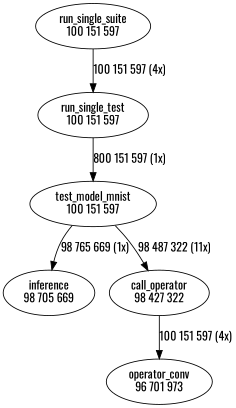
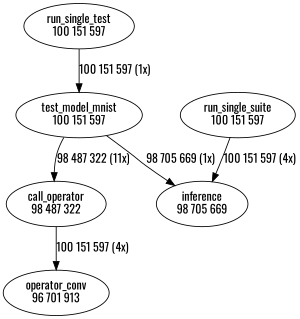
edge "run_single_suite 100 151 597" -> "run_single_test 100 151 597": now "run_single_suite 100 151 597" -> "inference 98 705 669"
edge "run_single_test 100 151 597" -> "test_model_mnist 100 151 597": label "800 151 597 (1x)" -> "100 151 597 (1x)"
edge "test_model_mnist 100 151 597" -> "inference 98 705 669": label "98 765 669 (1x)" -> "98 705 669 (1x)"
node "call_operator 98 427 322": label "call_operator 98 427 322" -> "call_operator 98 487 322"
node "operator_conv 96 701 973": label "operator_conv 96 701 973" -> "operator_conv 96 701 913"
